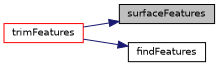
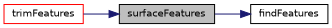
edge "trimFeatures" -> "findFeatures": now "surfaceFeatures" -> "findFeatures"
